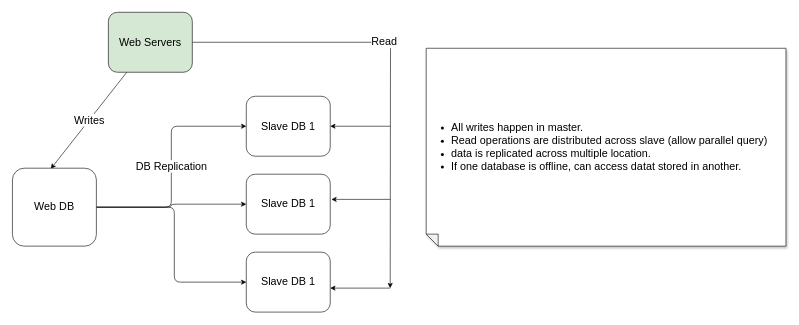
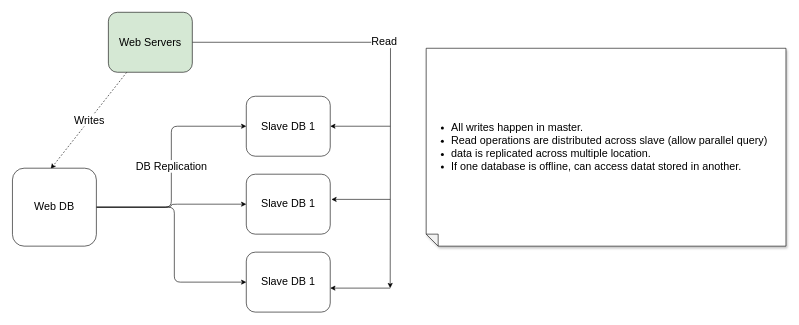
edge "Web Servers" -> "Web DB": style solid -> dashed
